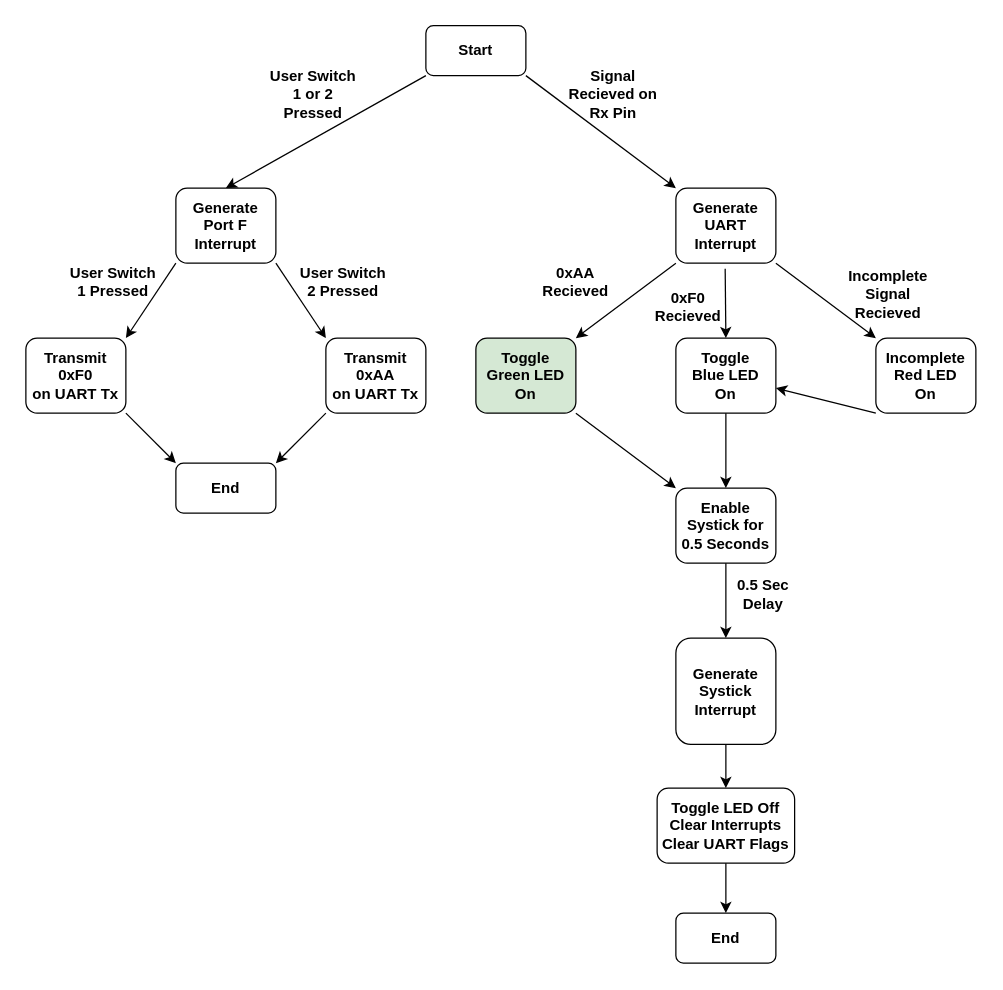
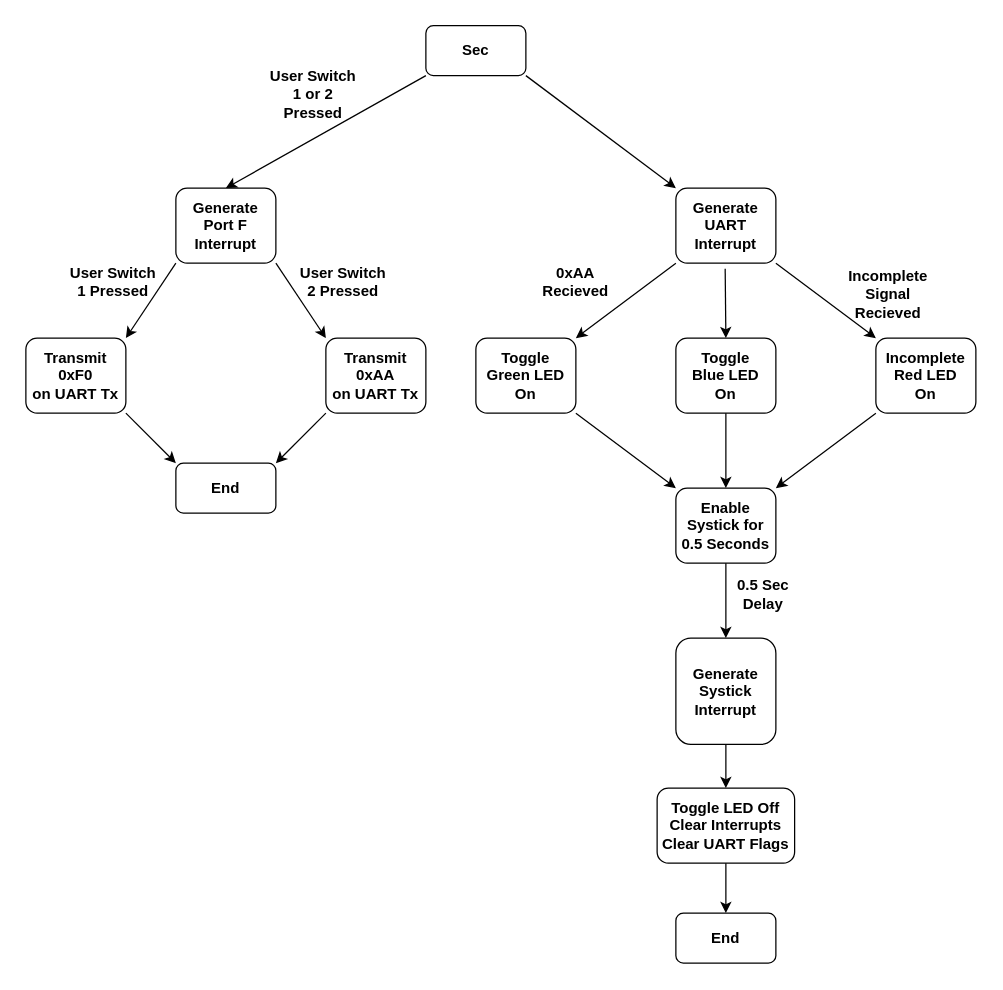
node "Start": label "Start" -> "Sec"
node "Signal Recieved on Rx Pin": removed
node "0xF0 Recieved": removed
node "Toggle Green LED On": fillcolor #d5e8d4 -> #ffffff
edge "Incomplete Red LED On" -> "Toggle Blue LED On": now "Incomplete Red LED On" -> "Enable Systick for 0.5 Seconds"
